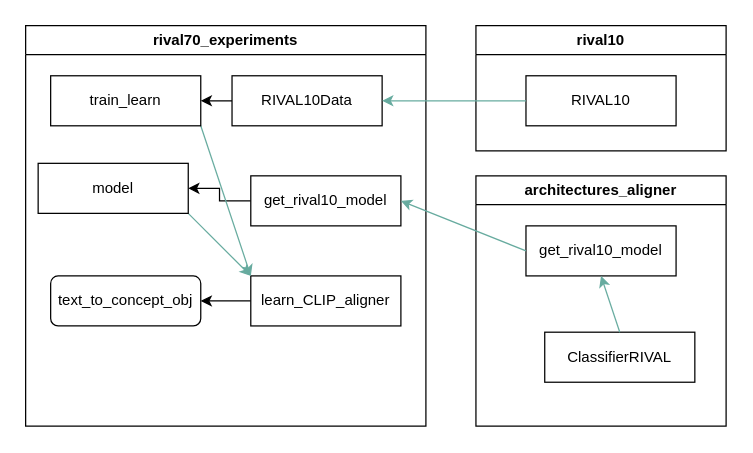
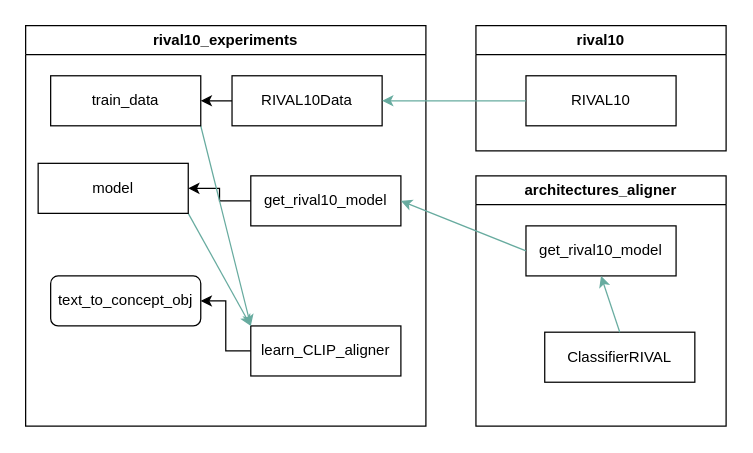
node "rival70_experiments": label "rival70_experiments" -> "rival10_experiments"
node "train_learn": label "train_learn" -> "train_data"
node "learn_CLIP_aligner": moved (326, 301) -> (326, 351)
